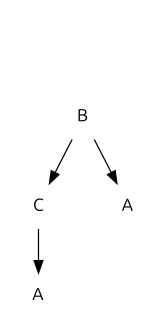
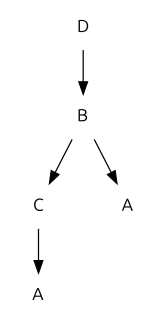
node "D": added
